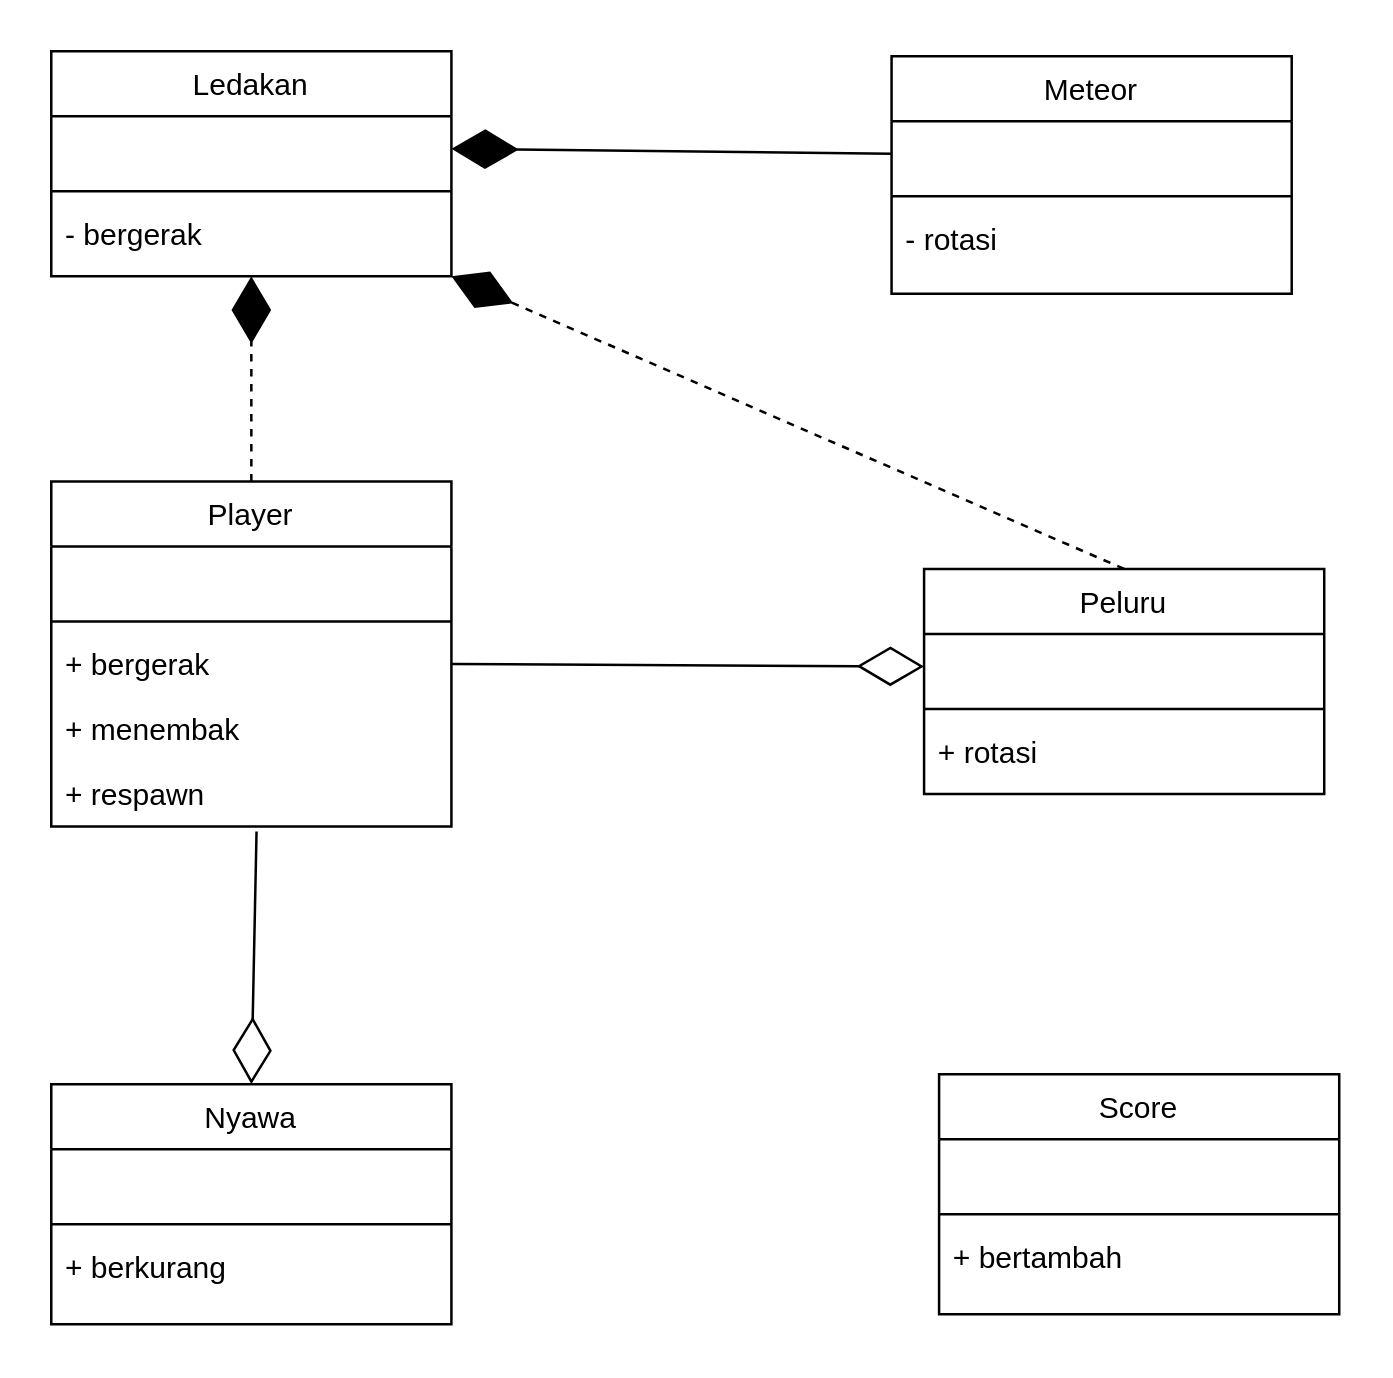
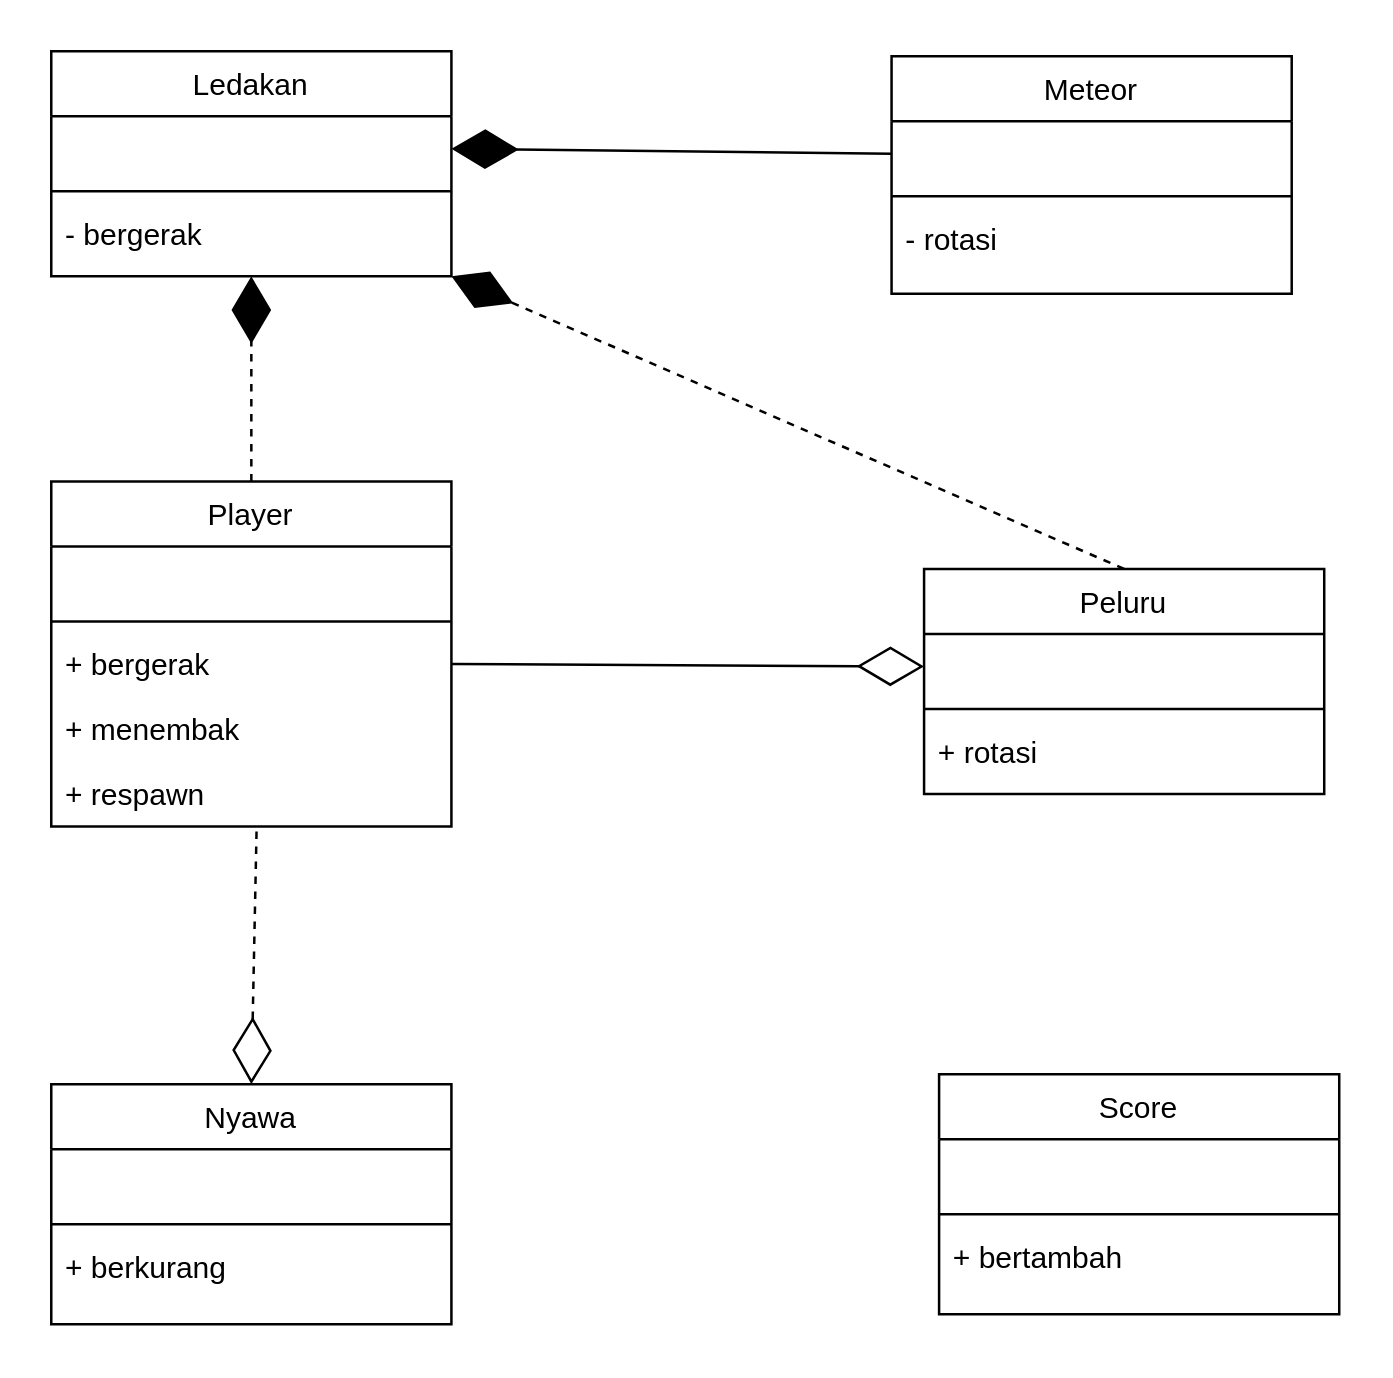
edge "+ respawn" -> "Nyawa": style solid -> dashed
